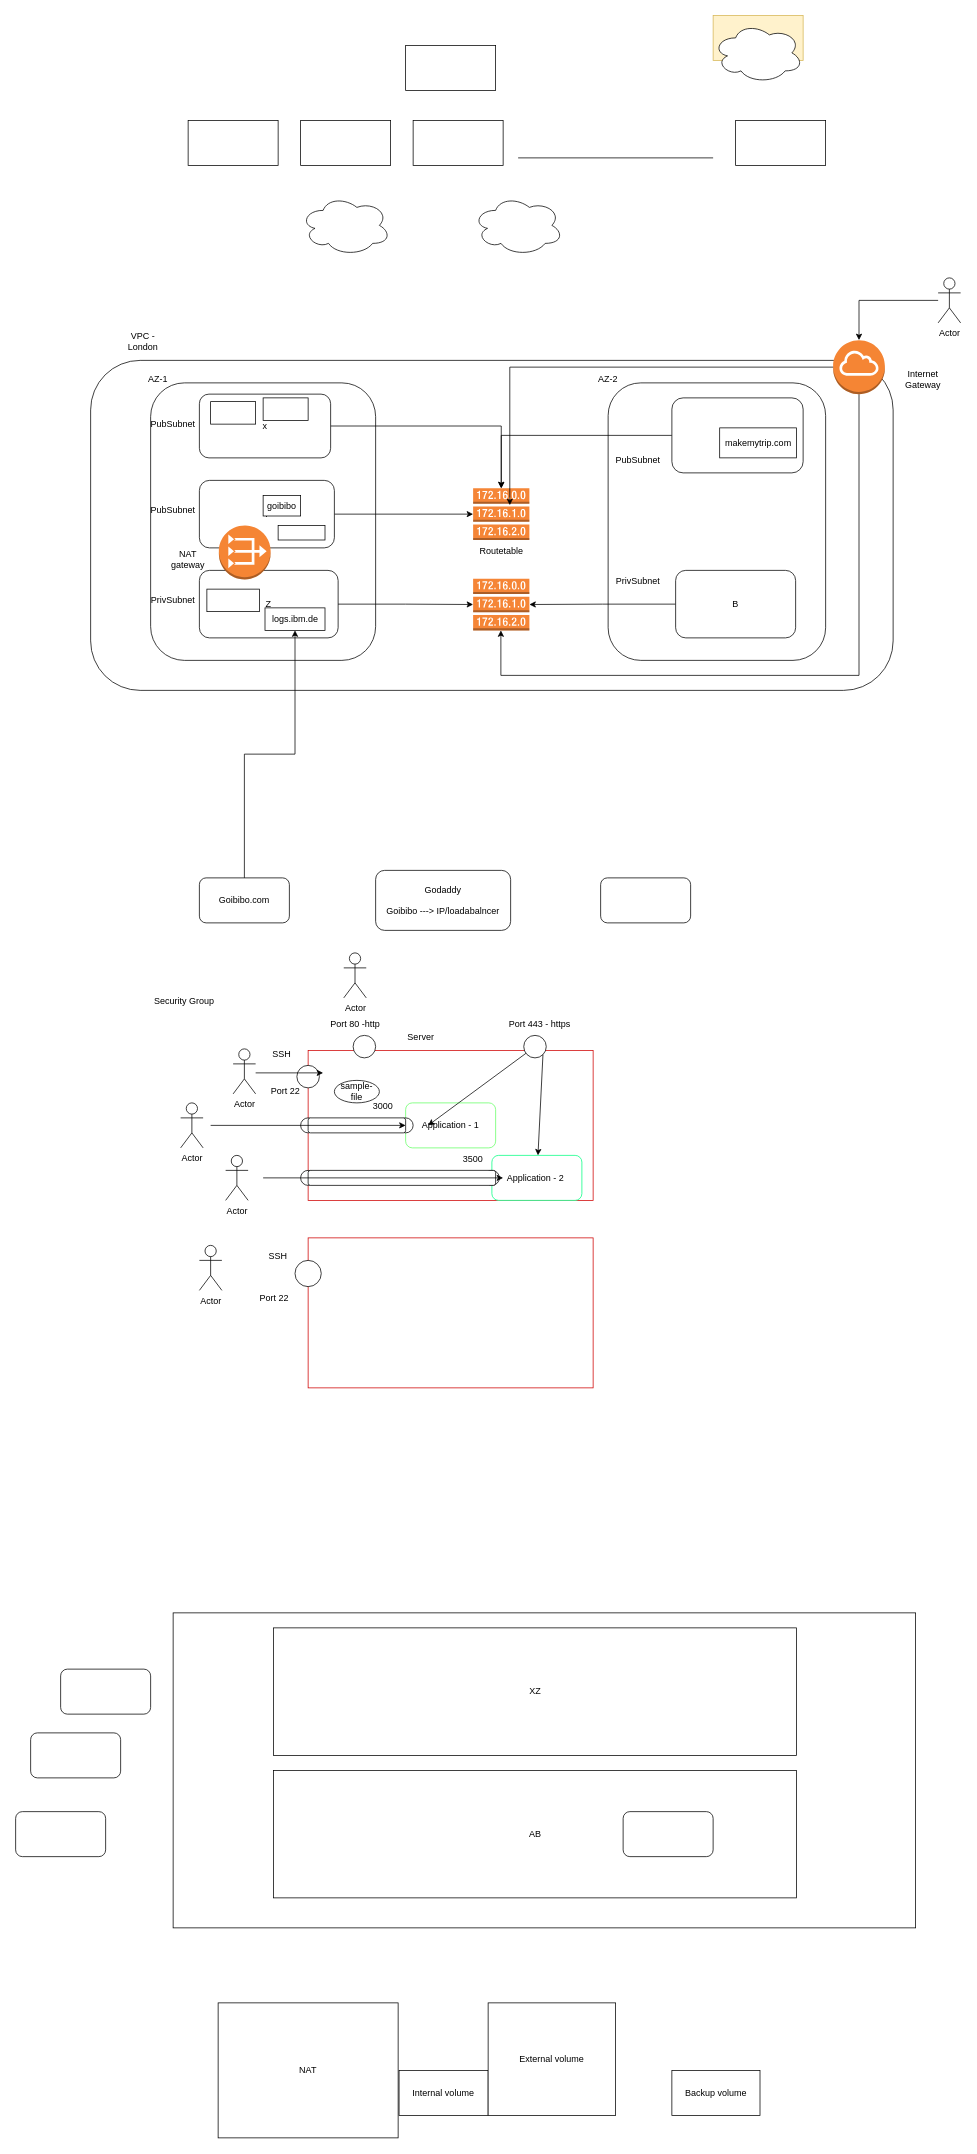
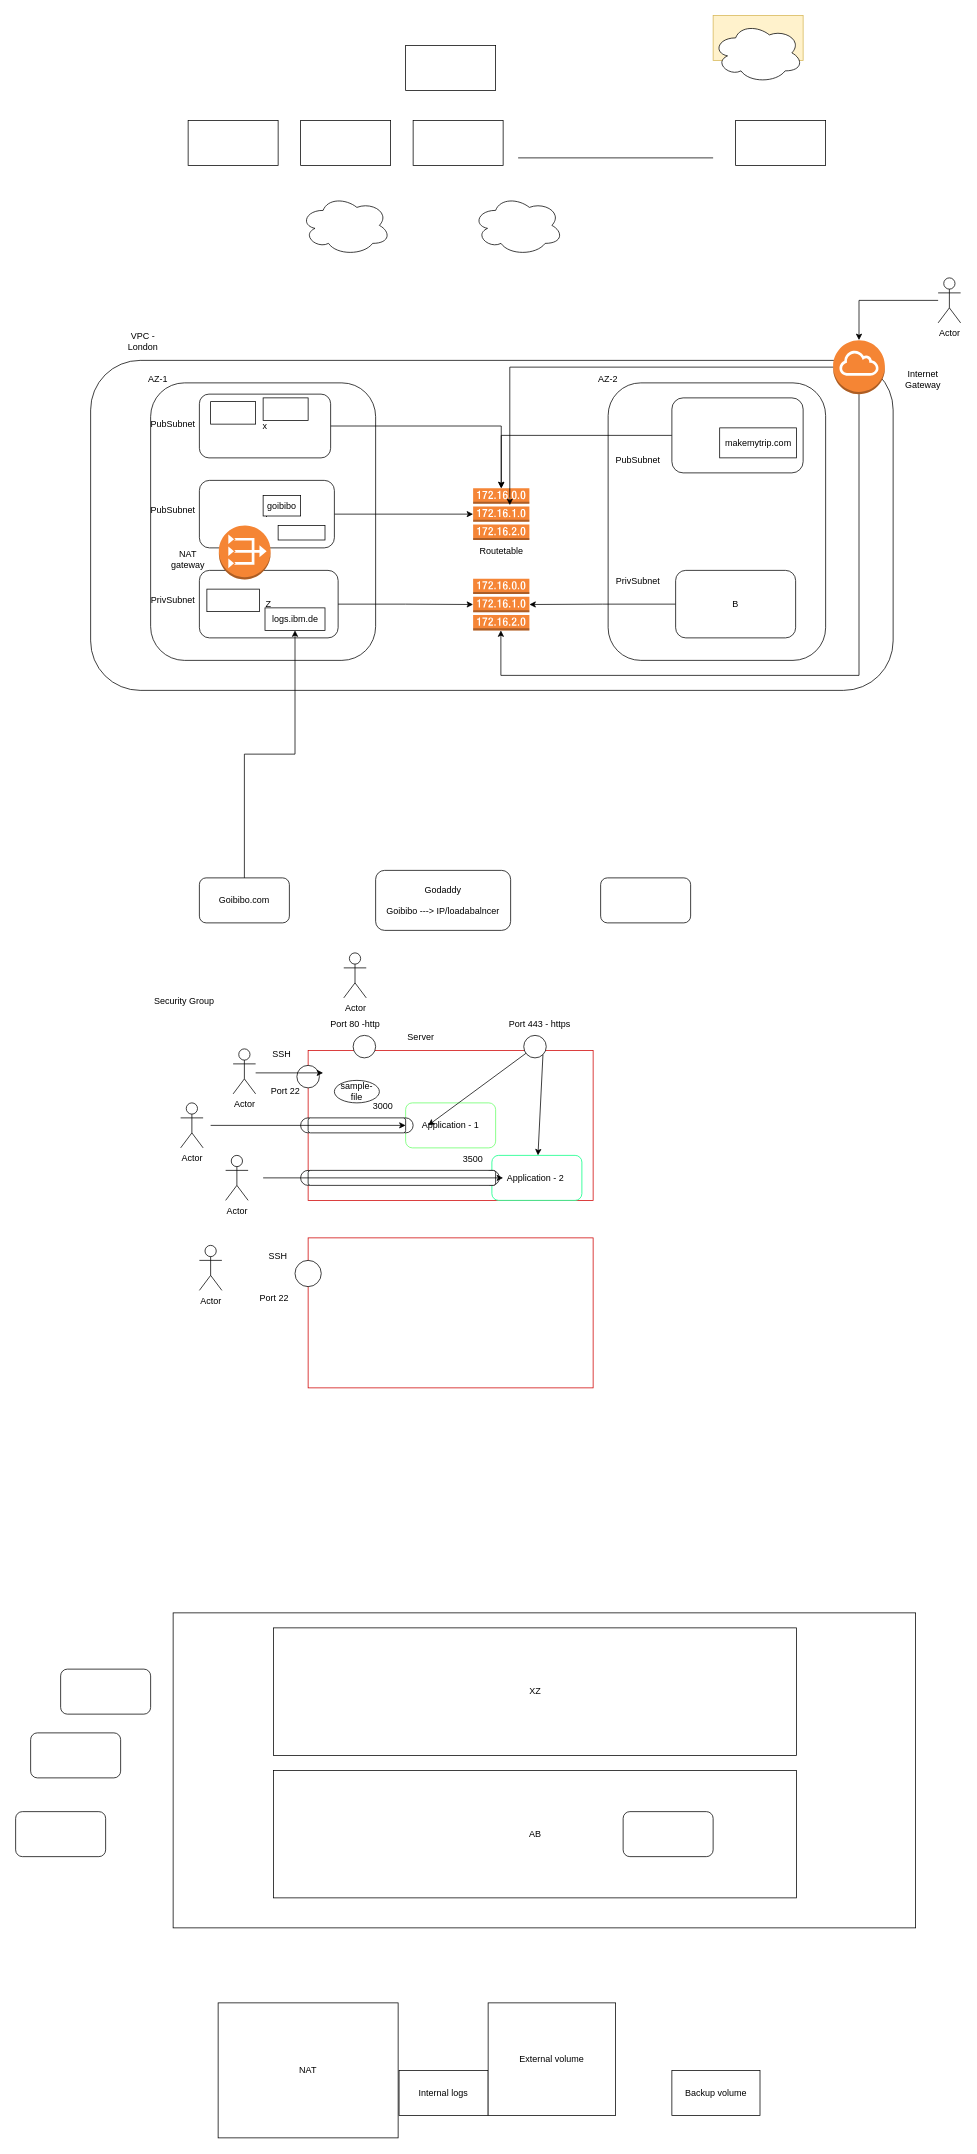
node "Internal volume": label "Internal volume" -> "Internal logs"
